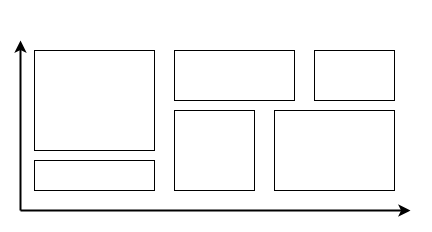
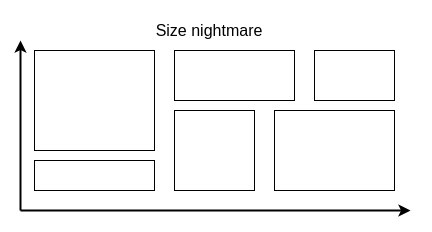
node "Size nightmare": added
